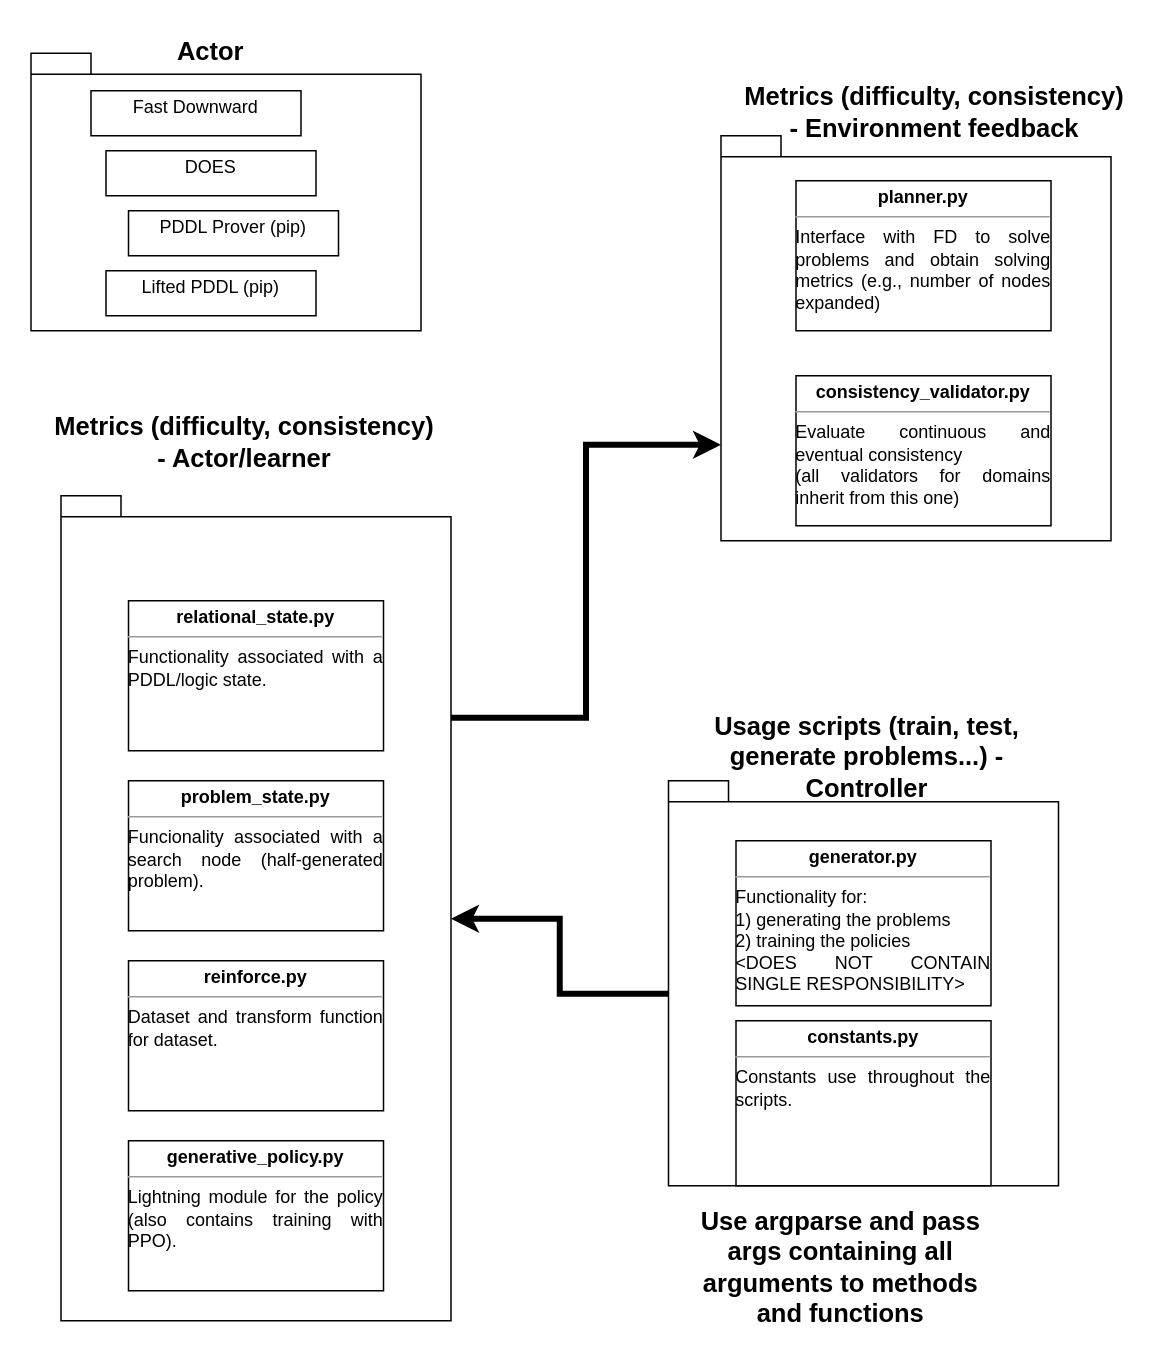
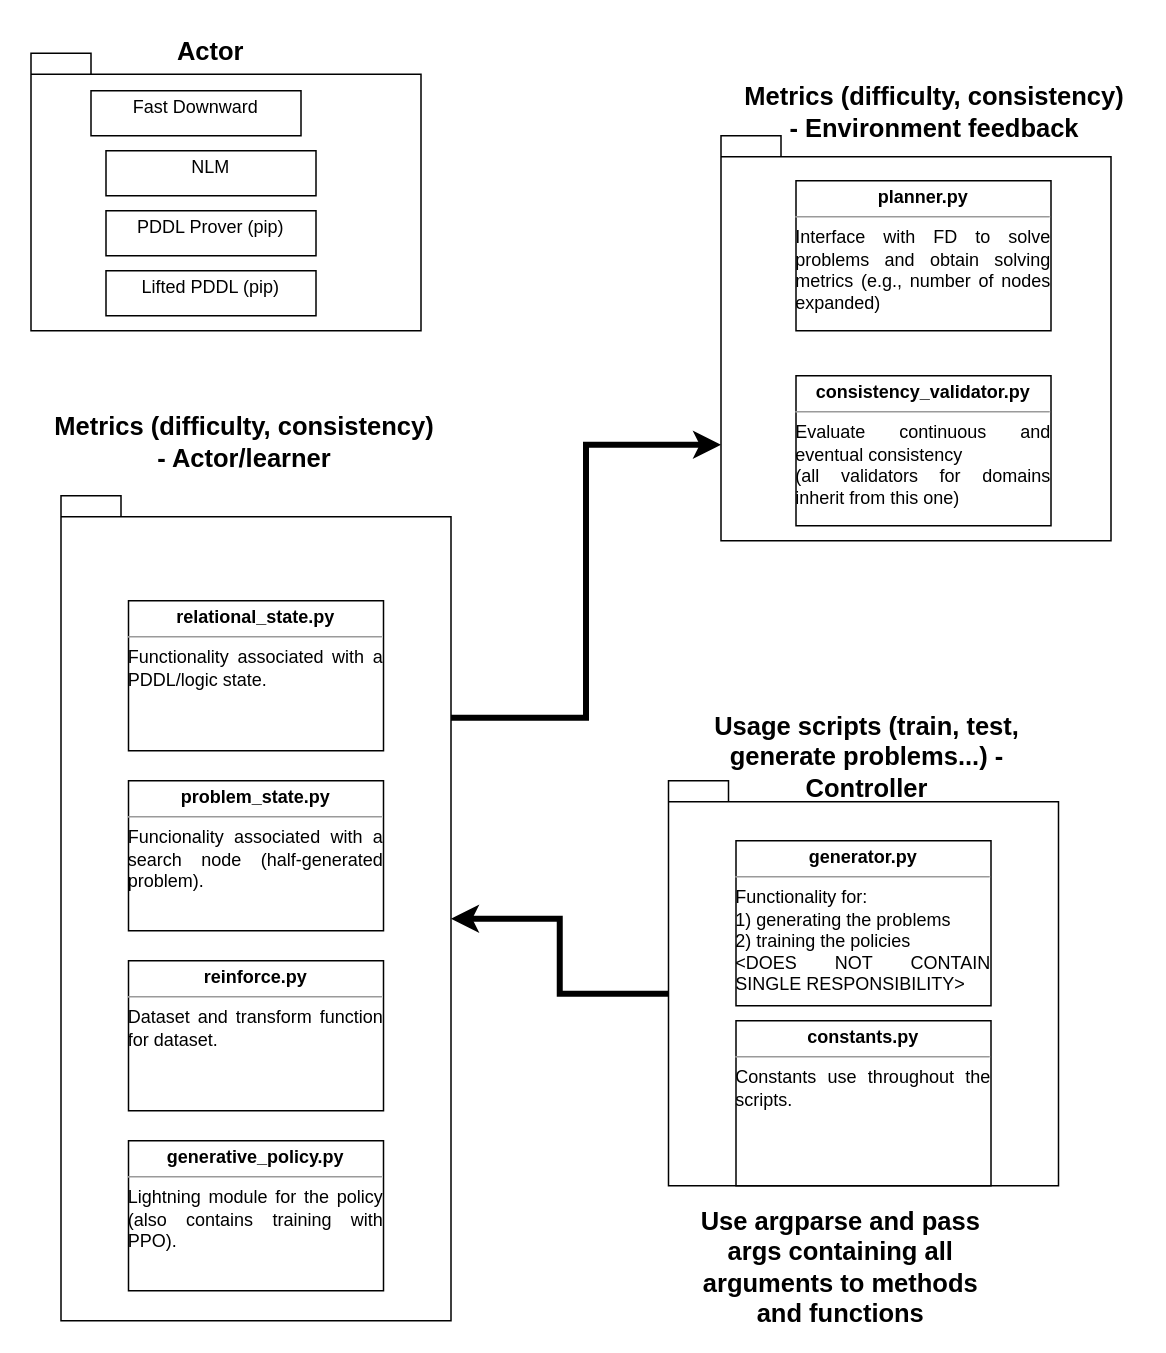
node "DOES": label "DOES" -> "NLM"
node "PDDL Prover (pip)": moved (233, 233) -> (211, 233)
